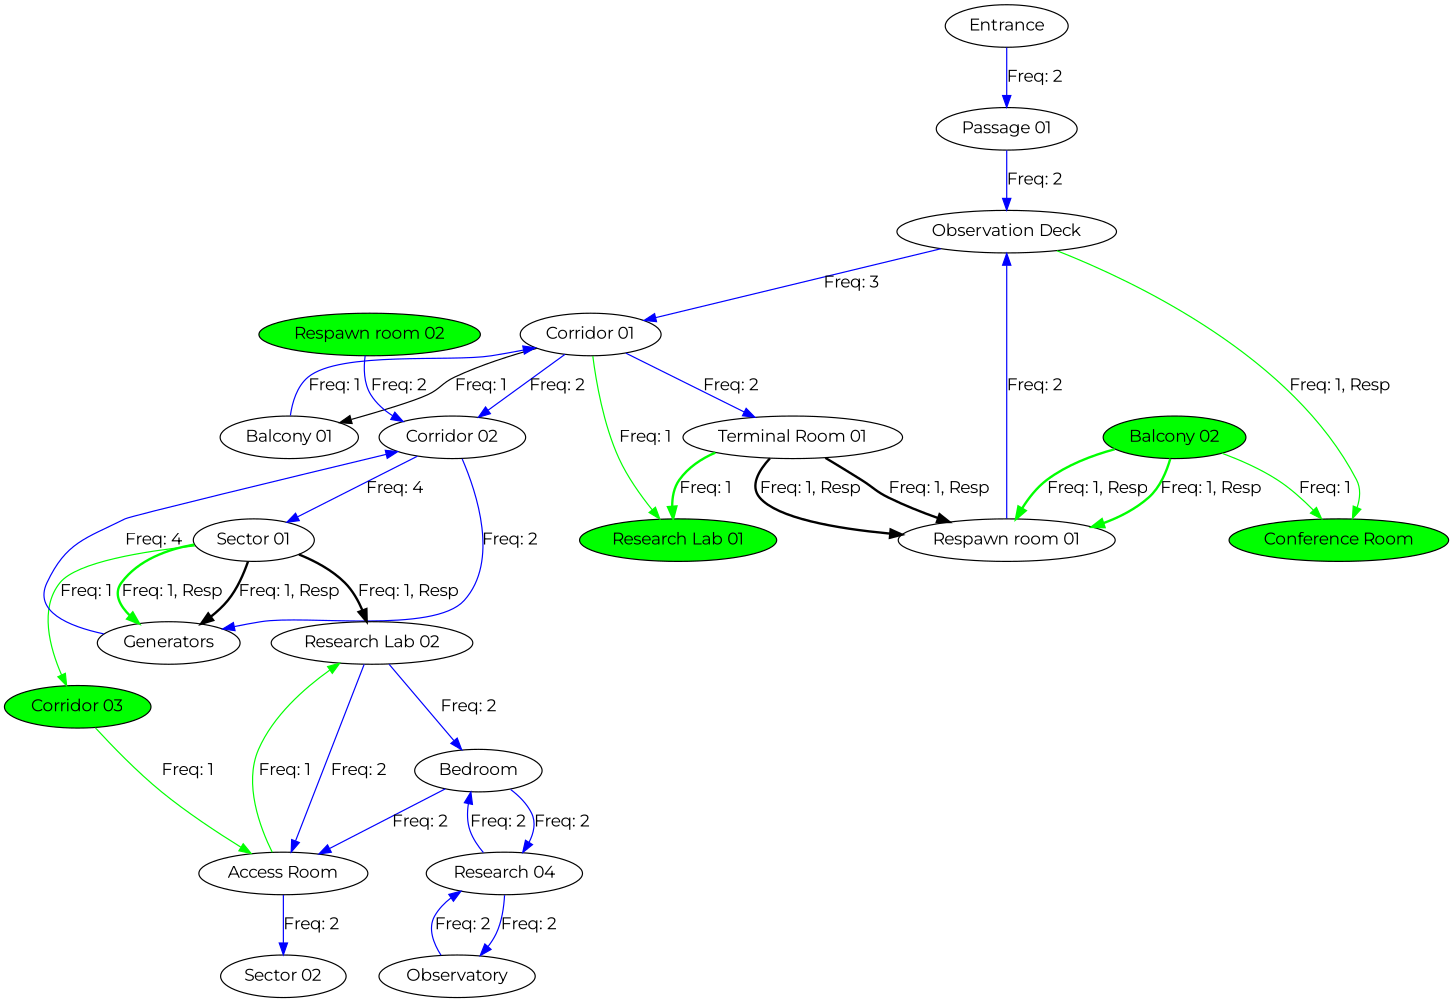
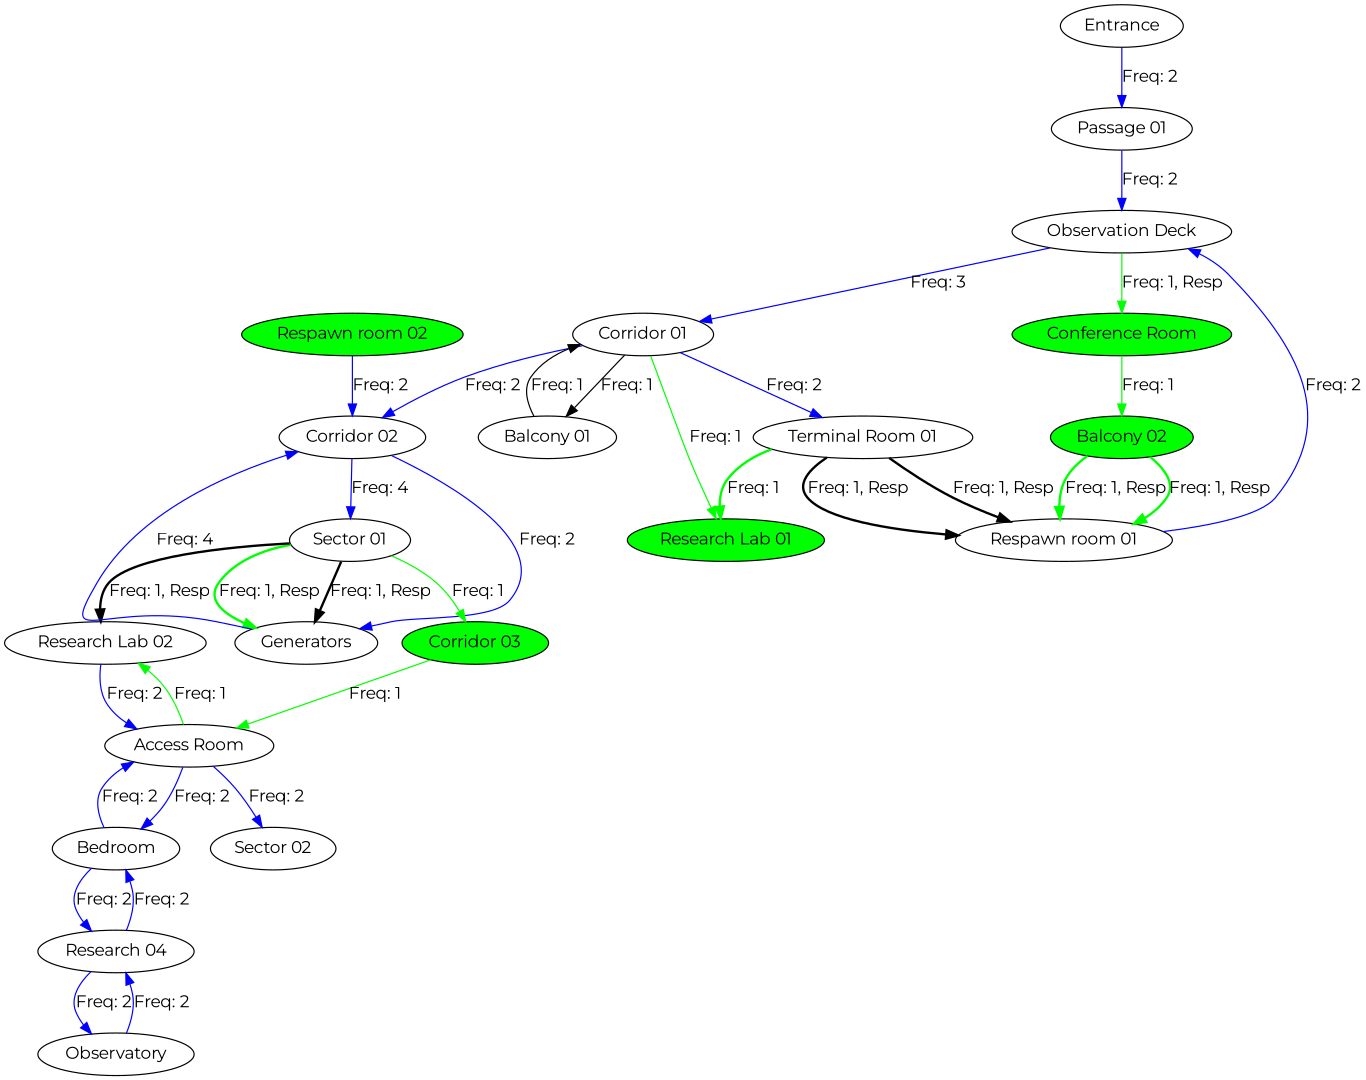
edge "Balcony 01" -> "Corridor 01": color blue -> black
edge "Balcony 02" -> "Conference Room": reversed
edge "Research Lab 02" -> "Bedroom": now "Access Room" -> "Bedroom"
